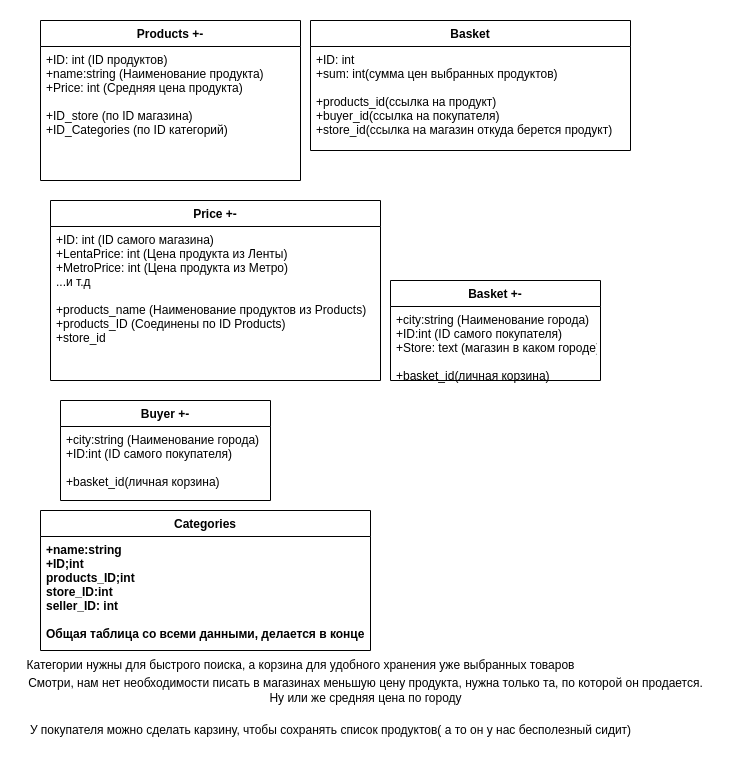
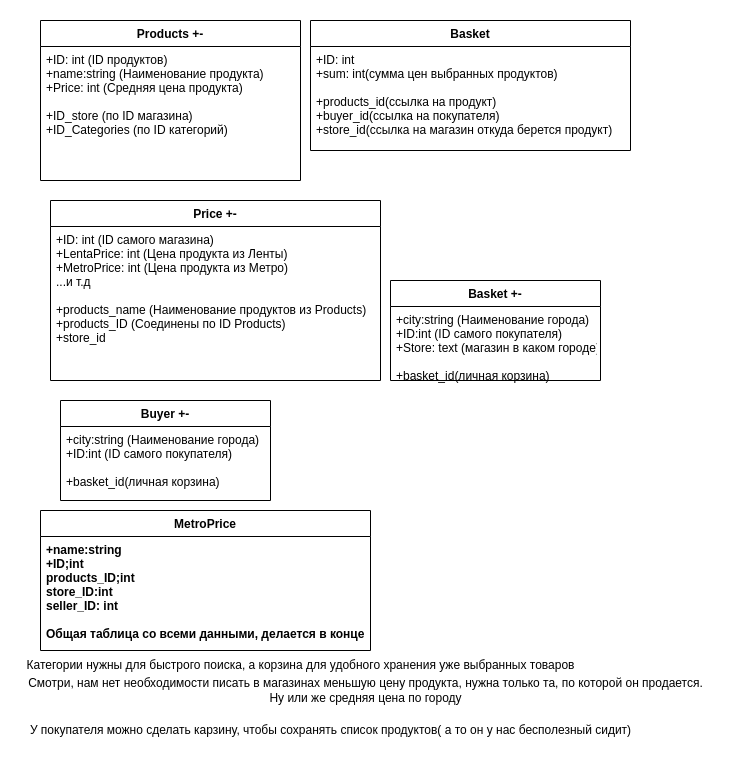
node "Categories": label "Categories" -> "MetroPrice"
